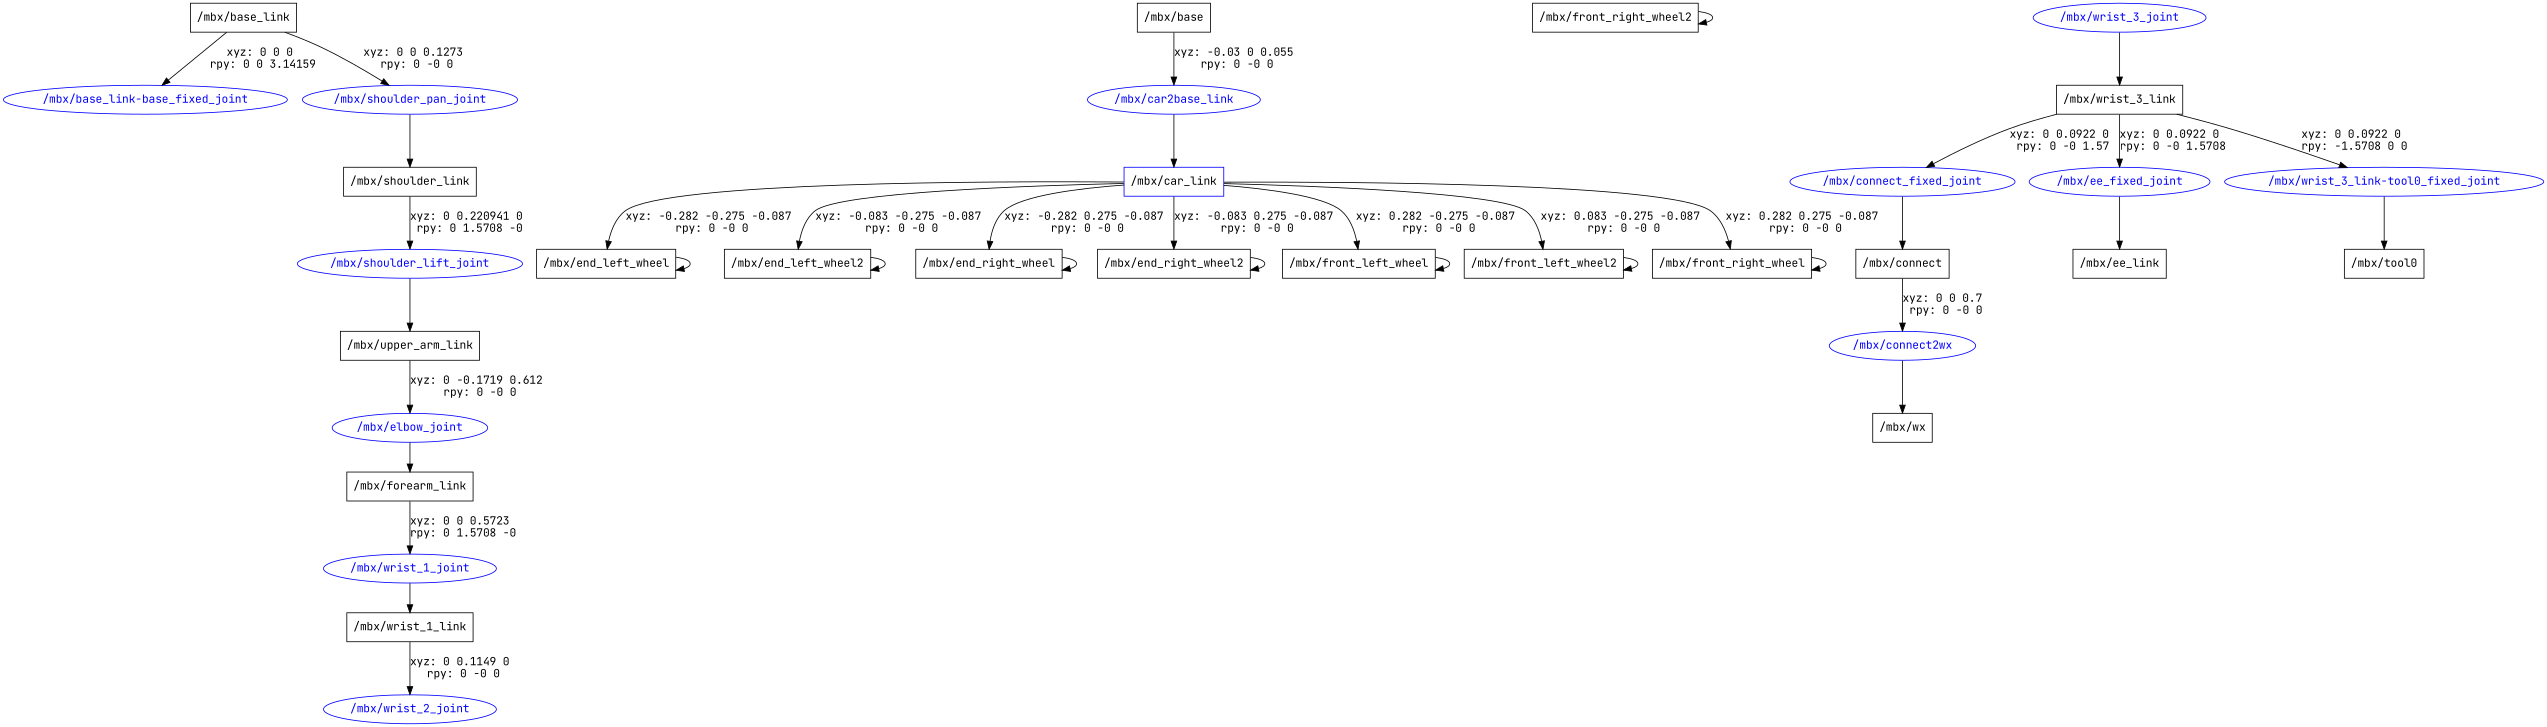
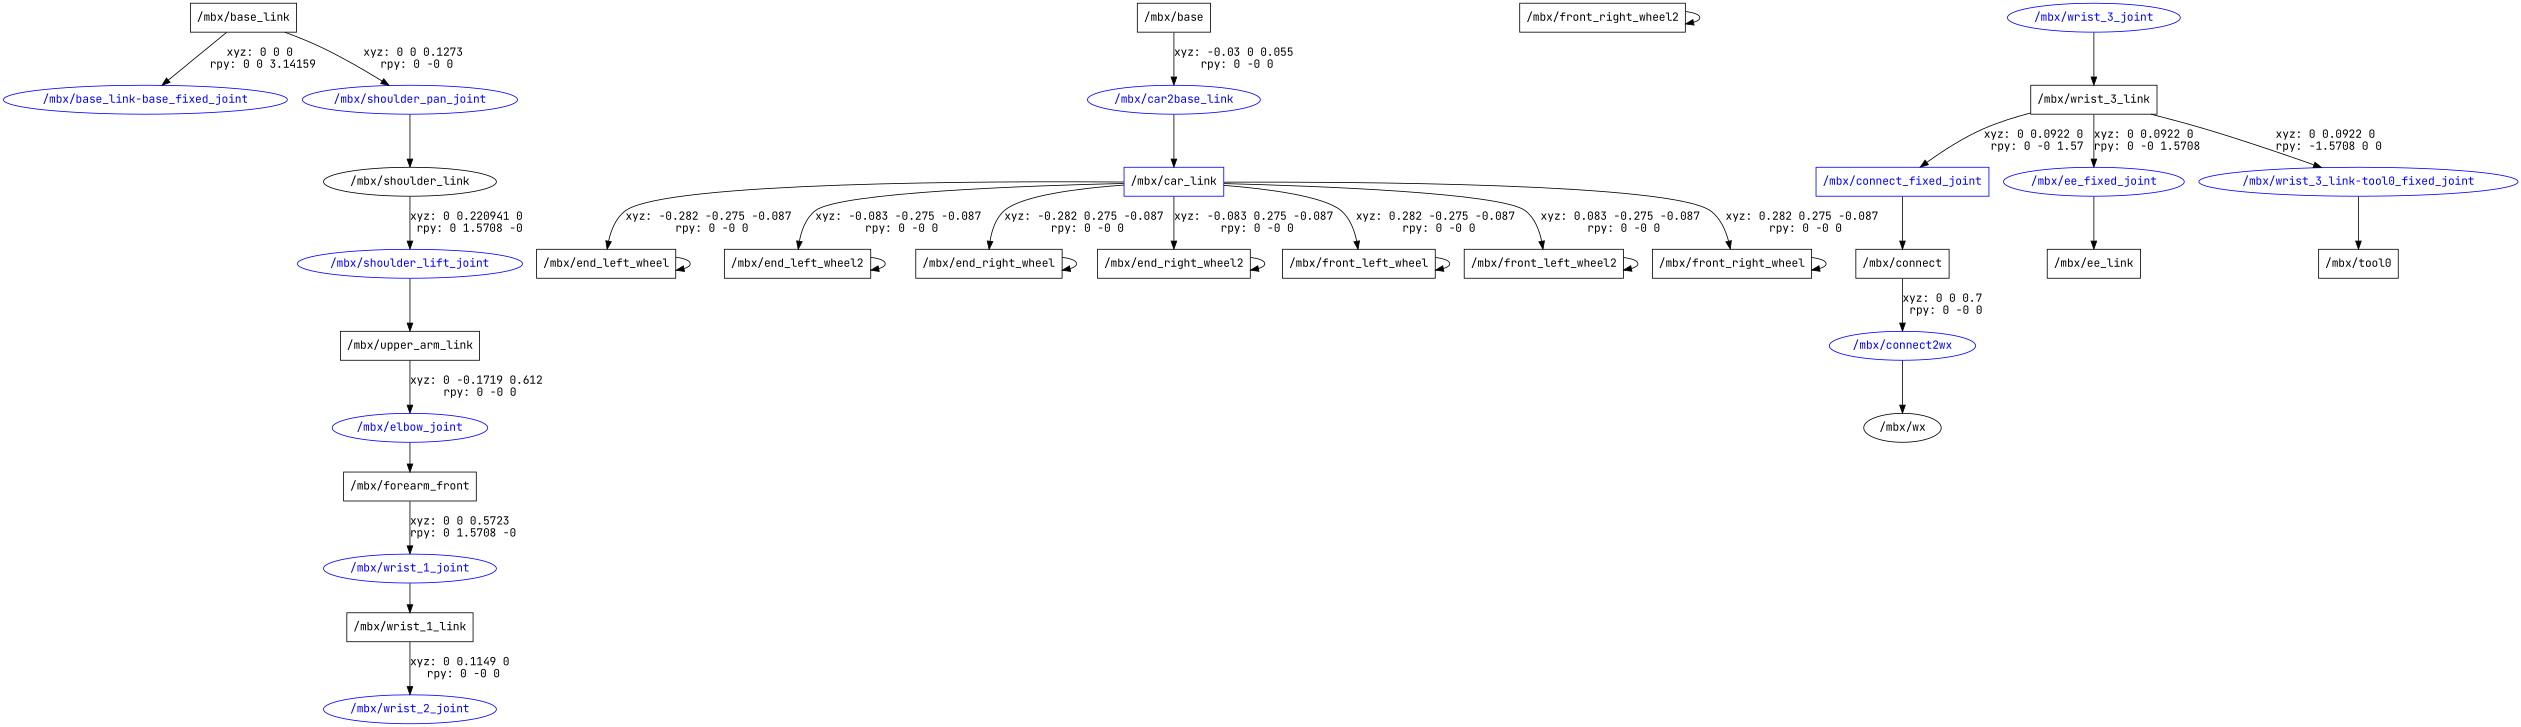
node "/mbx/shoulder_link": shape box -> ellipse
node "/mbx/connect_fixed_joint": shape ellipse -> box
node "/mbx/wx": shape box -> ellipse
node "/mbx/forearm_link": label "/mbx/forearm_link" -> "/mbx/forearm_front"
